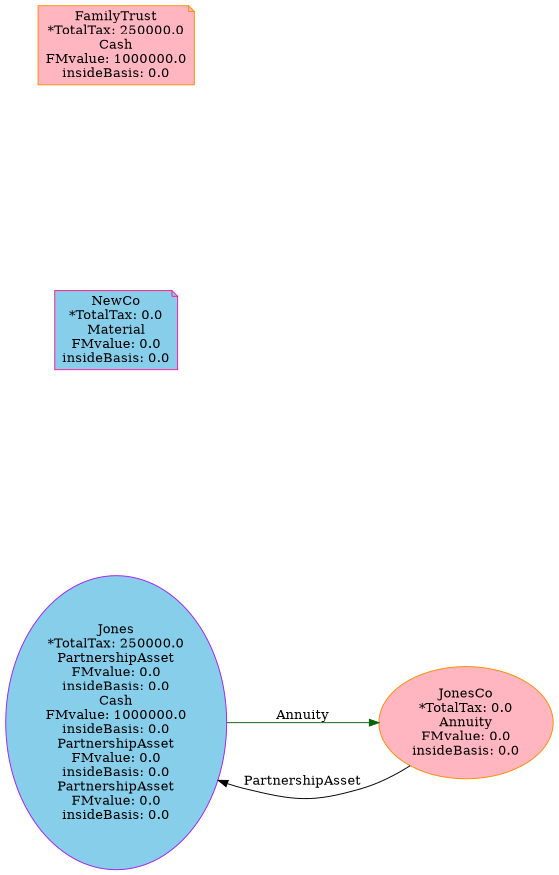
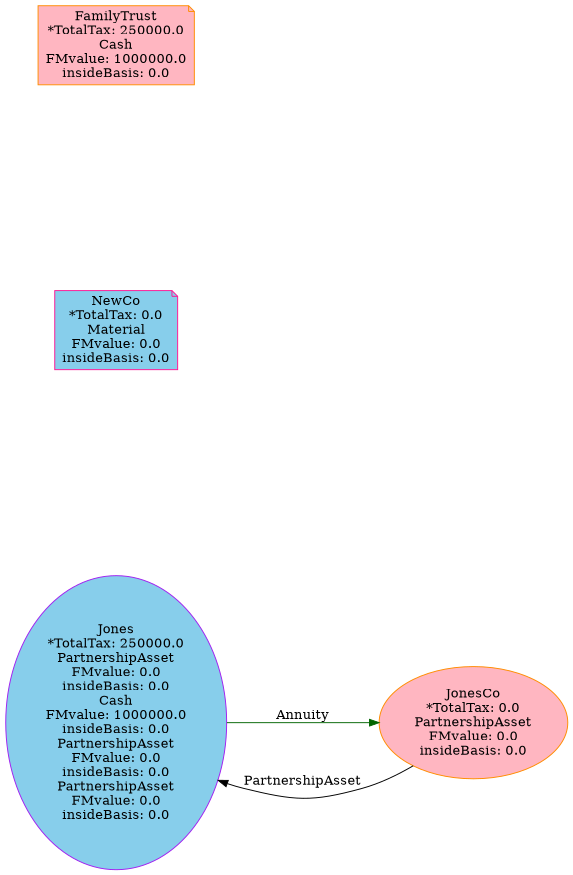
node "JonesCo *TotalTax: 0.0 Annuity FMvalue: 0.0 insideBasis: 0.0": label "JonesCo *TotalTax: 0.0 Annuity FMvalue: 0.0 insideBasis: 0.0" -> "JonesCo *TotalTax: 0.0 PartnershipAsset FMvalue: 0.0 insideBasis: 0.0"
